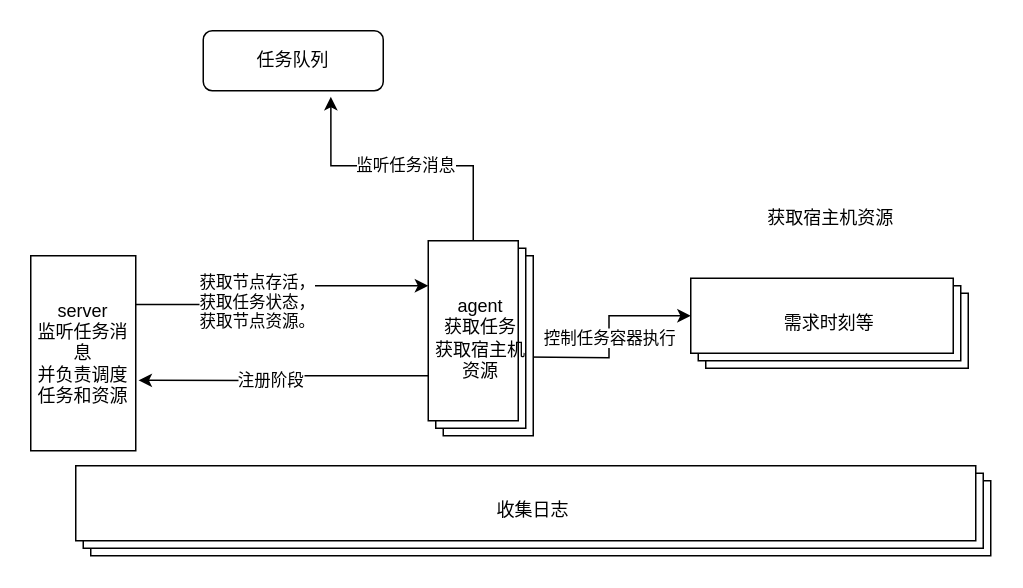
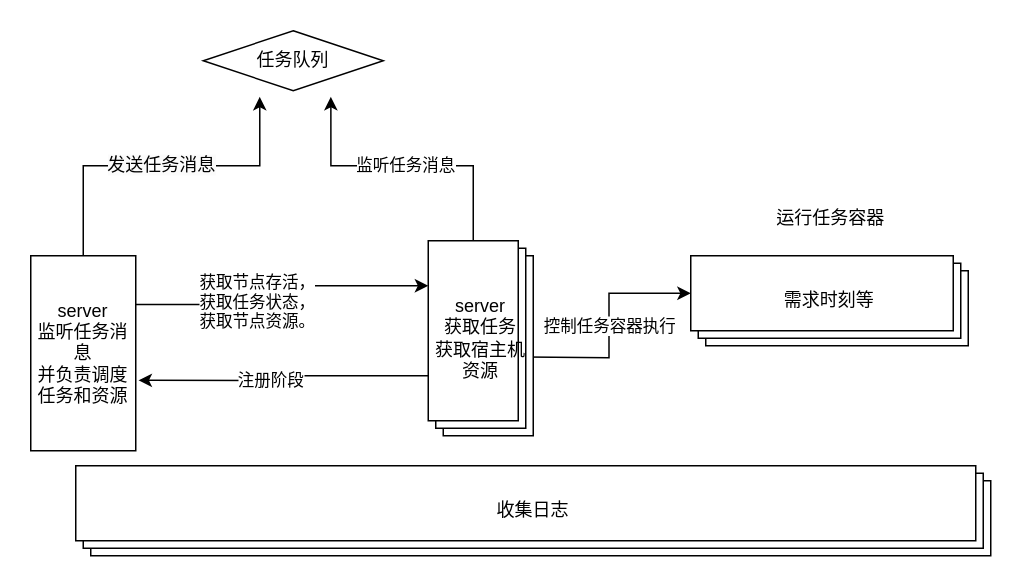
node "任务队列": shape rounded rectangle -> diamond
edge "server 监听任务消息并负责调度任务和资源" -> "任务队列": added, label "发送任务消息"
node "获取宿主机资源": label "获取宿主机资源" -> "运行任务容器"
node "需求时刻等": moved (830, 323) -> (830, 301)
node "agent 获取任务 获取宿主机资源": label "agent 获取任务 获取宿主机资源" -> "server 获取任务 获取宿主机资源"
